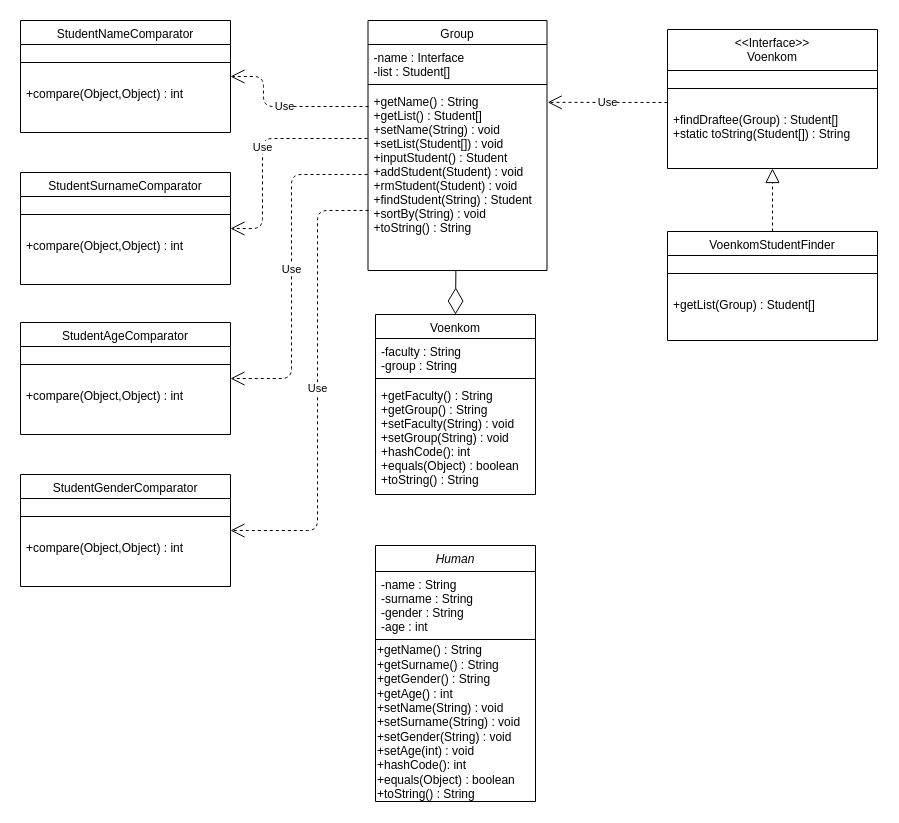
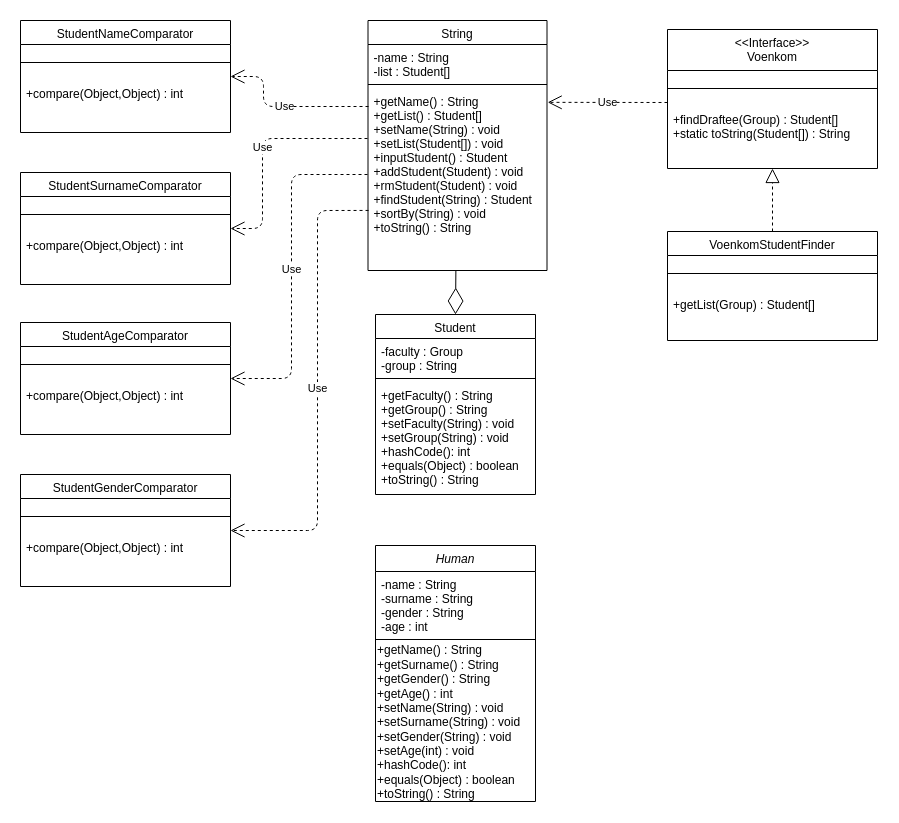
node "Group": label "Group" -> "String"
node "-name : Interface -list : Student[]": label "-name : Interface -list : Student[]" -> "-name : String -list : Student[]"
node "Voenkom": label "Voenkom" -> "Student"
node "-faculty : String -group : String": label "-faculty : String -group : String" -> "-faculty : Group -group : String"
